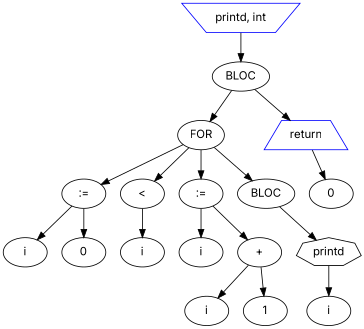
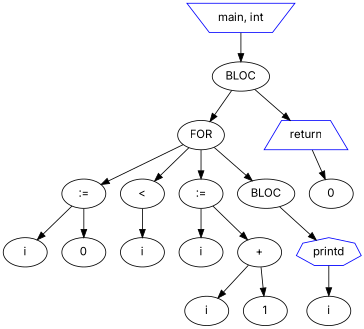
node "printd, int": label "printd, int" -> "main, int"
node "printd": color black -> blue
